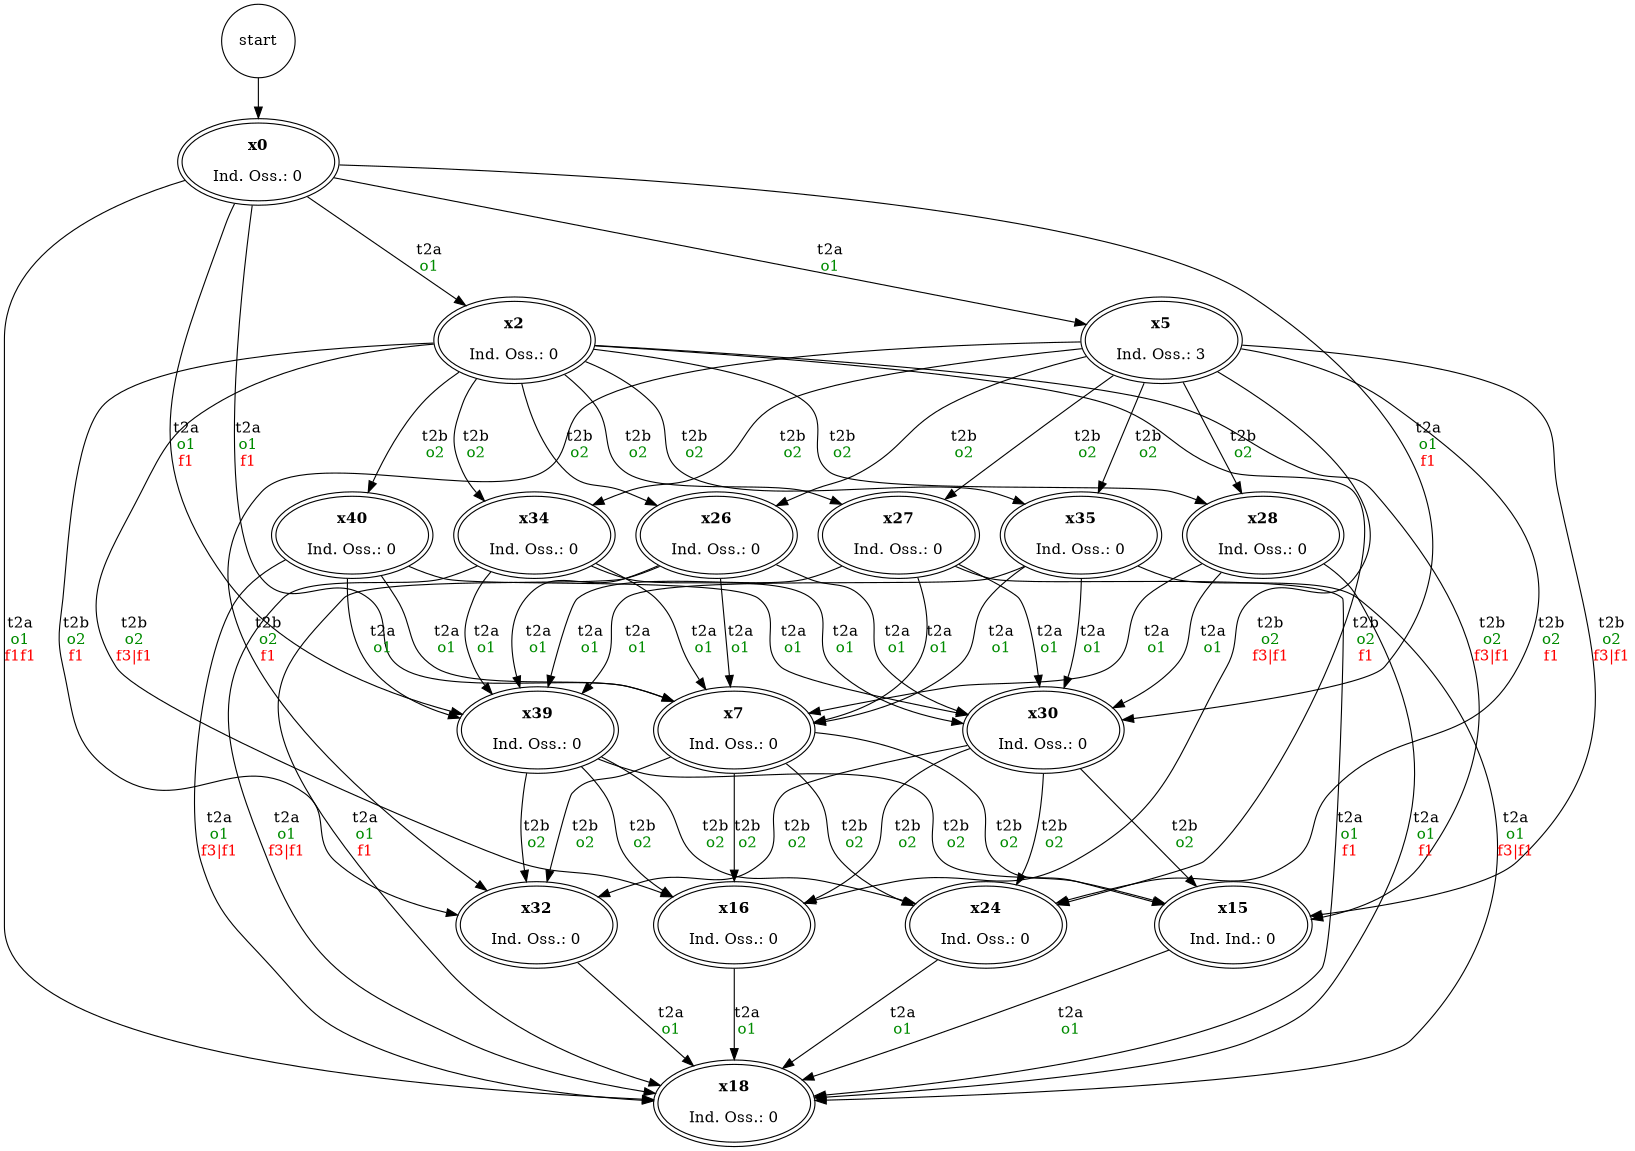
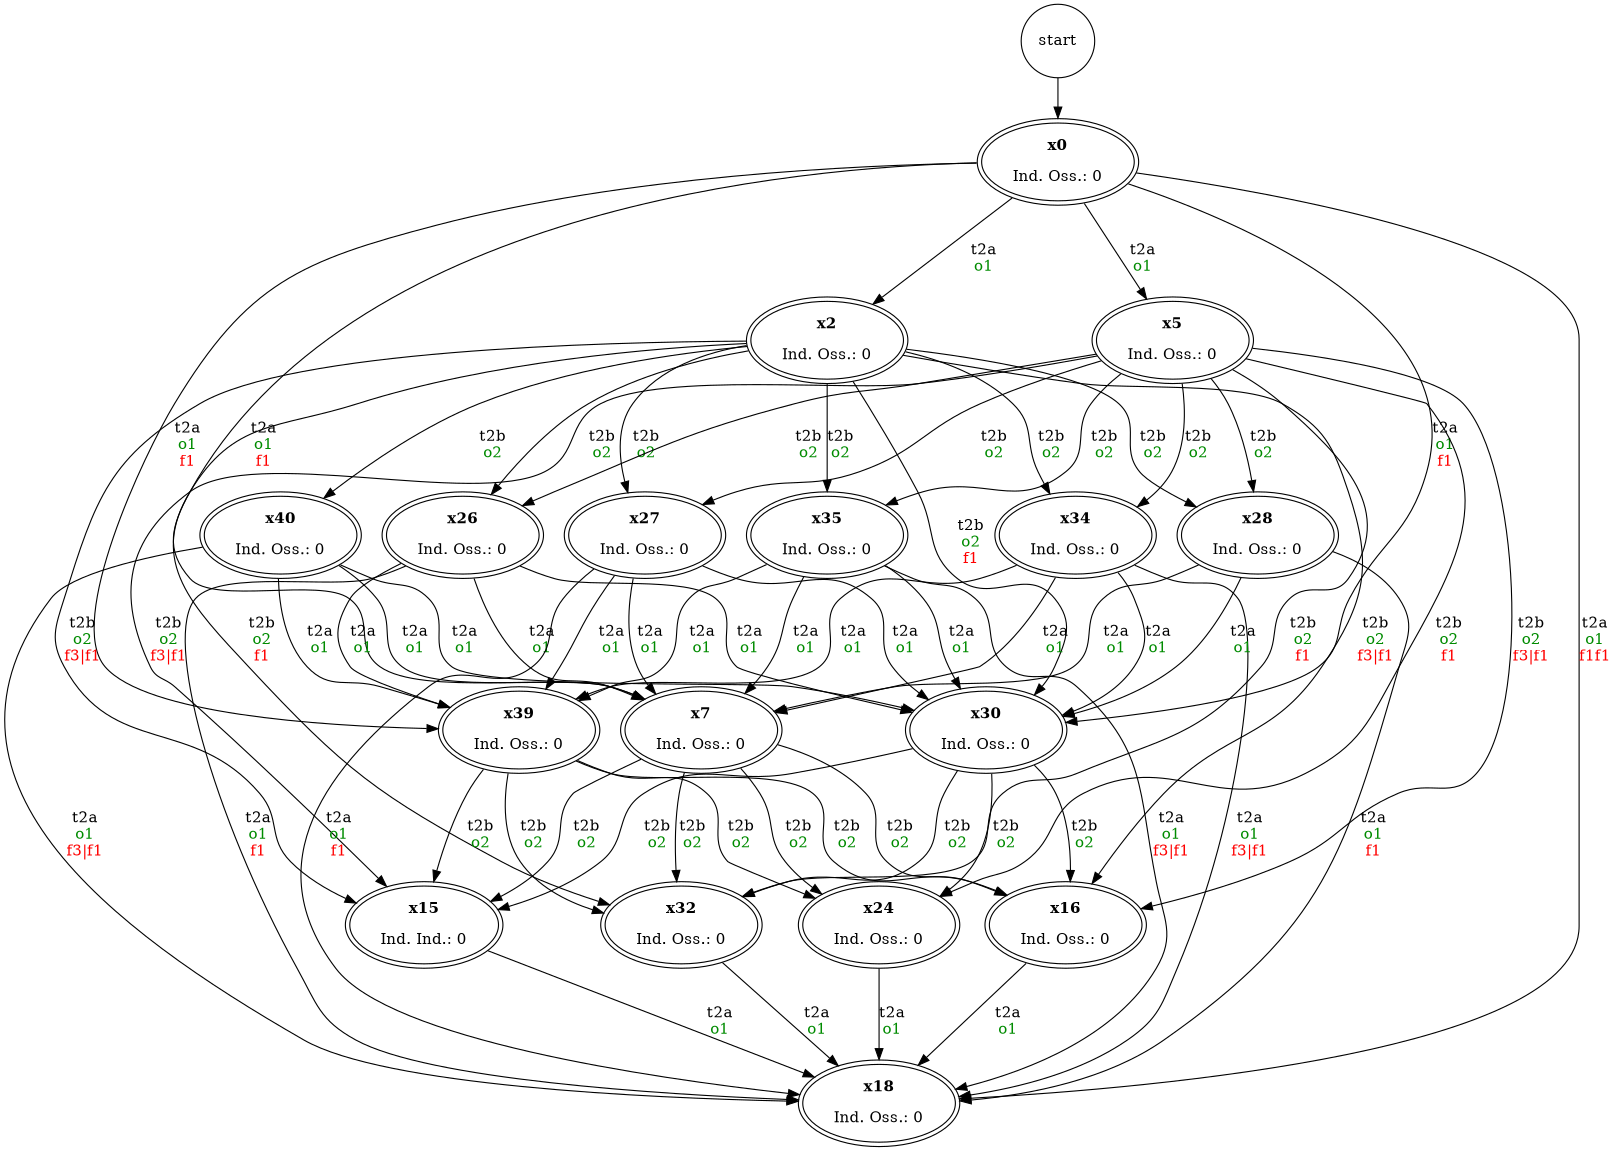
node "x5": text "Ind. Oss.: 3" -> "Ind. Oss.: 0"
edge "x2" -> "x24": now "x2" -> "x30"
